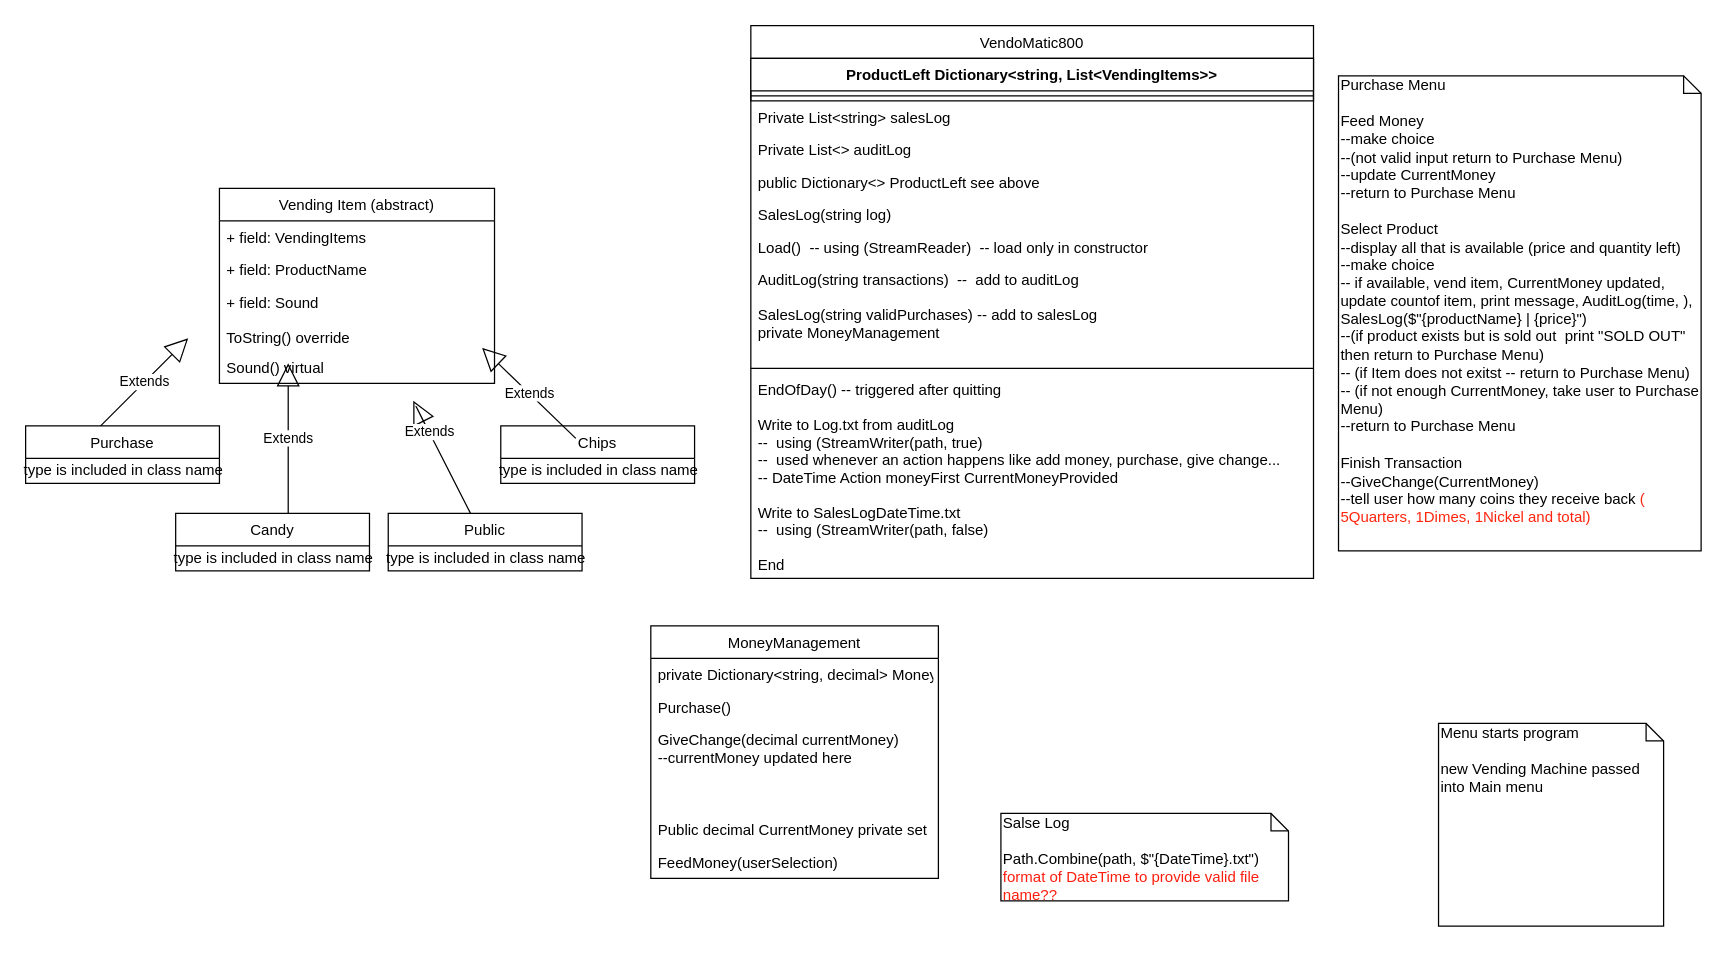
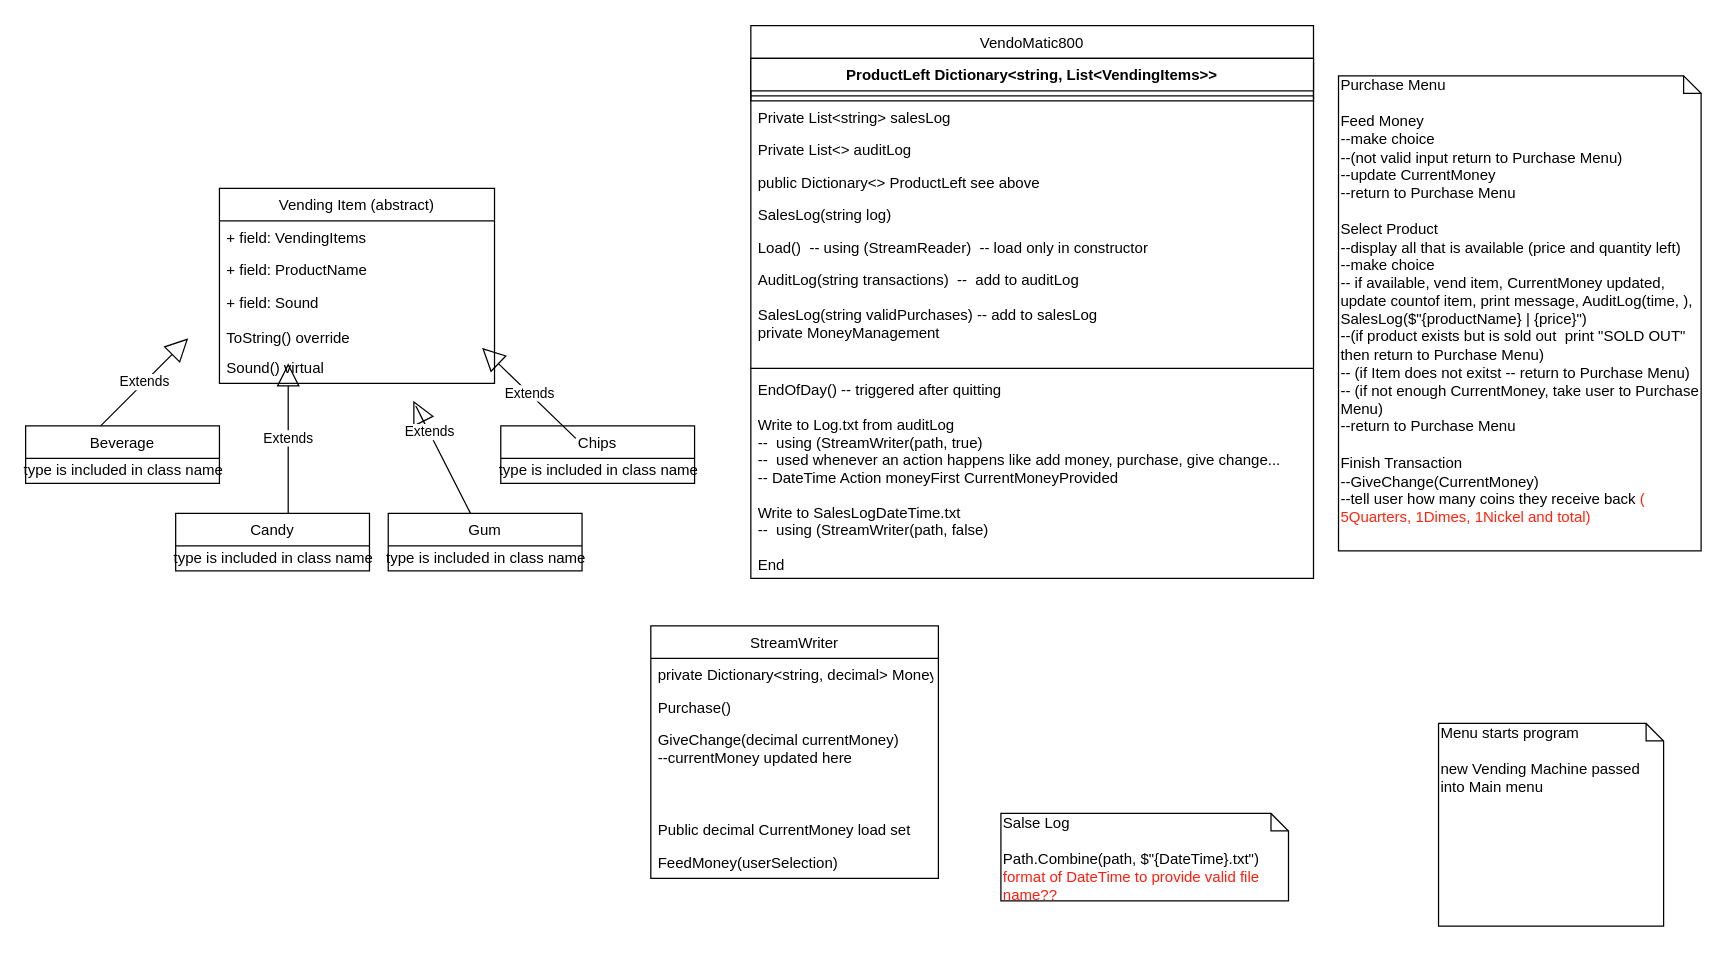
node "Purchase": label "Purchase" -> "Beverage"
node "Public": label "Public" -> "Gum"
node "MoneyManagement": label "MoneyManagement" -> "StreamWriter"
node "Public decimal CurrentMoney private set": label "Public decimal CurrentMoney private set" -> "Public decimal CurrentMoney load set"
